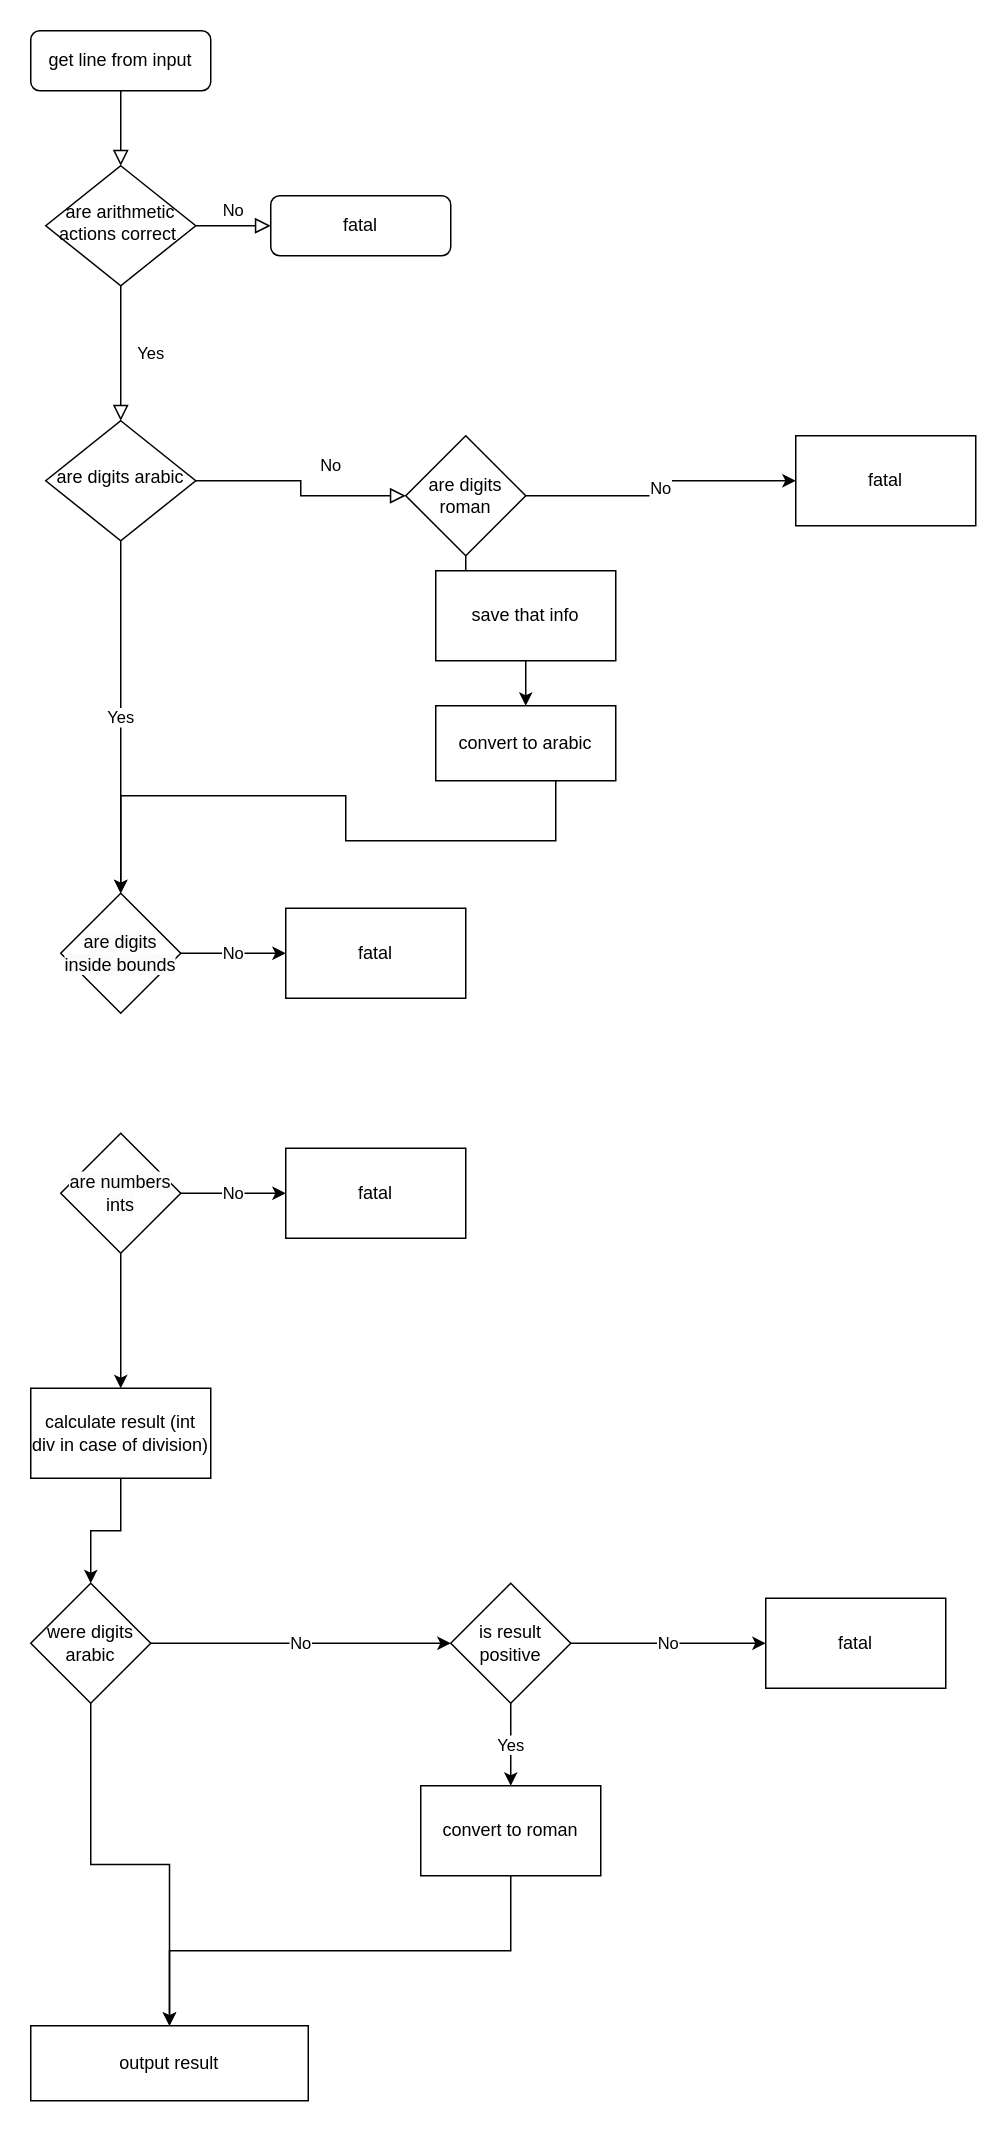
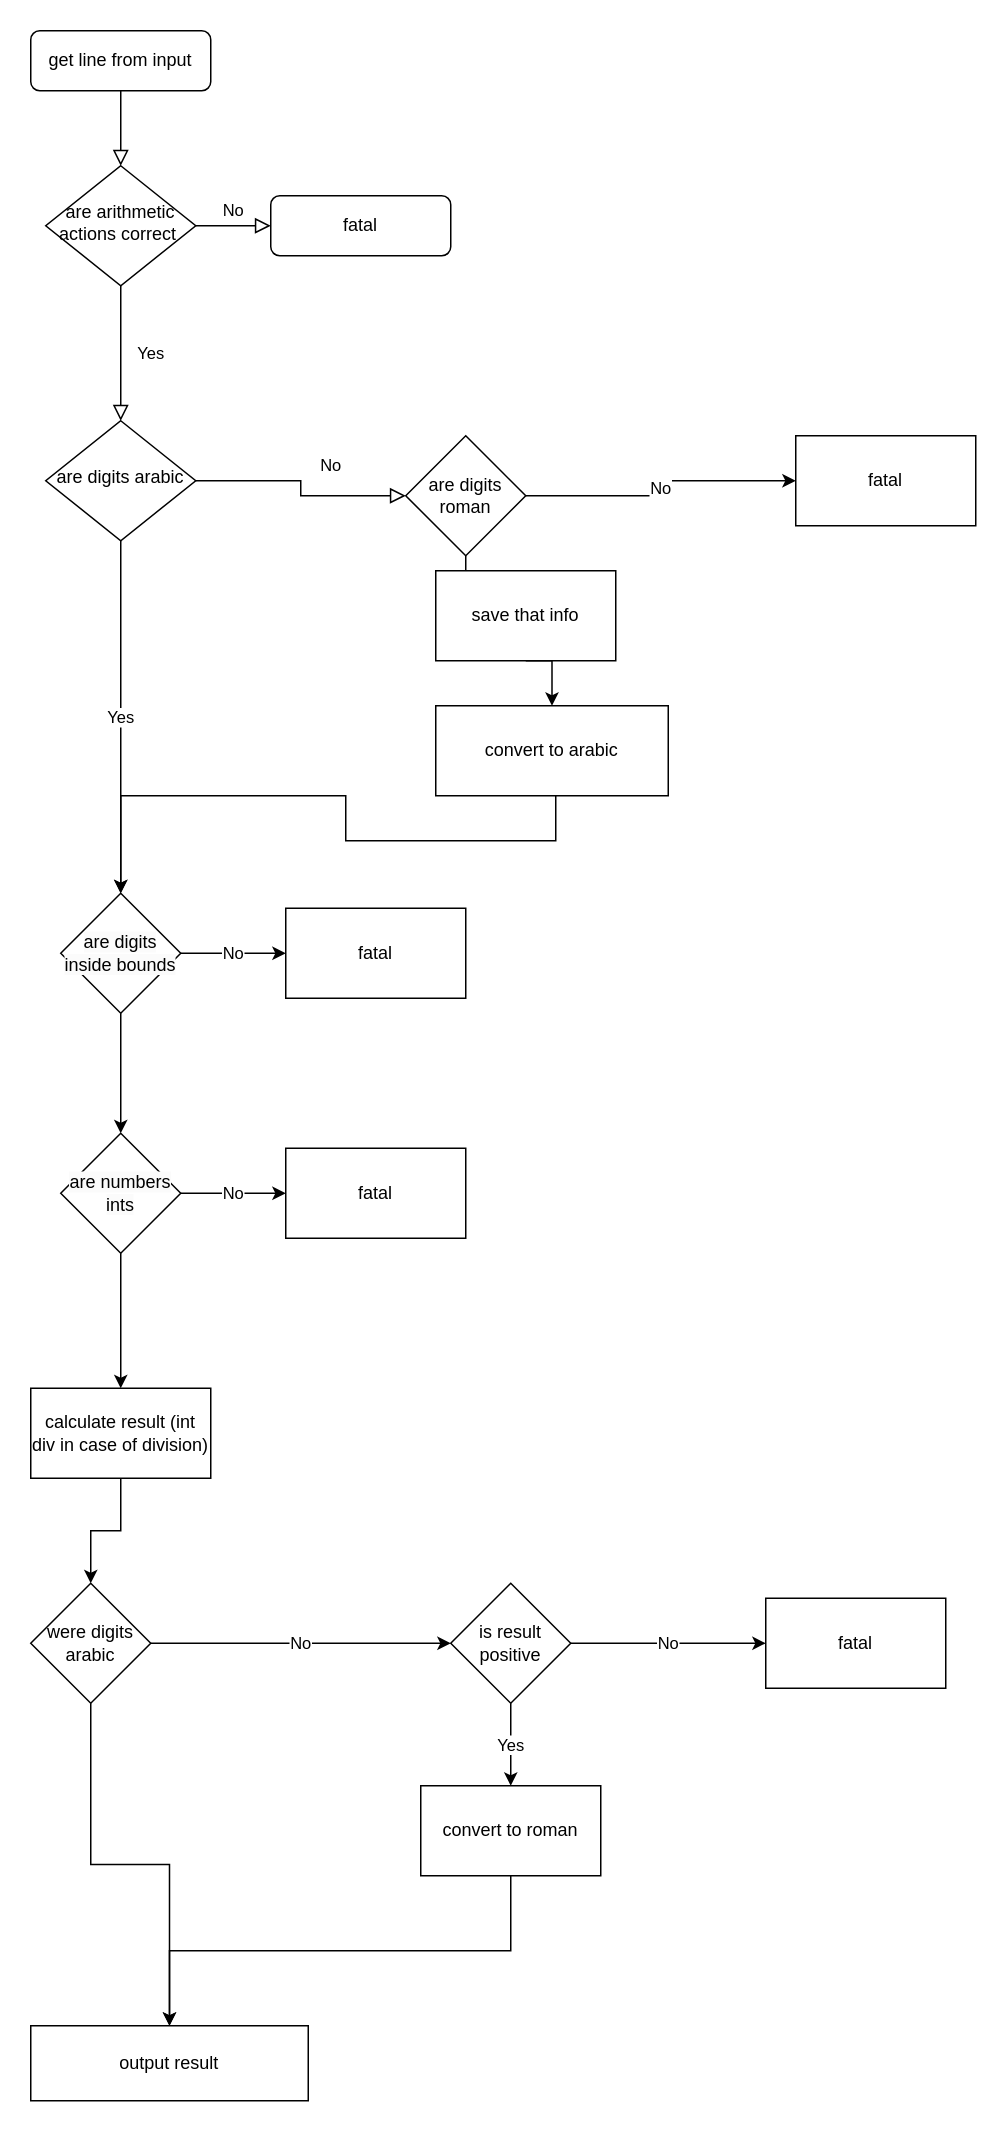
node "convert to arabic": size 180x75 -> 233x90
edge "are digits inside bounds" -> "are numbers ints": added
